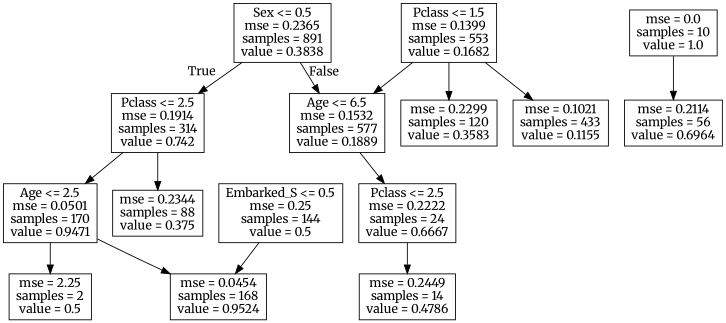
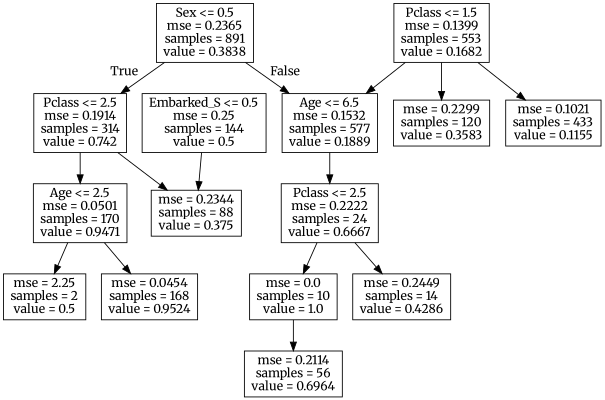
edge "Pclass <= 2.5 mse = 0.2222 samples = 24 value = 0.6667" -> "mse = 0.0 samples = 10 value = 1.0": added
edge "Embarked_S <= 0.5 mse = 0.25 samples = 144 value = 0.5" -> "mse = 0.0454 samples = 168 value = 0.9524": now "Embarked_S <= 0.5 mse = 0.25 samples = 144 value = 0.5" -> "mse = 0.2344 samples = 88 value = 0.375"
node "mse = 0.2449 samples = 14 value = 0.4786": label "mse = 0.2449 samples = 14 value = 0.4786" -> "mse = 0.2449 samples = 14 value = 0.4286"
